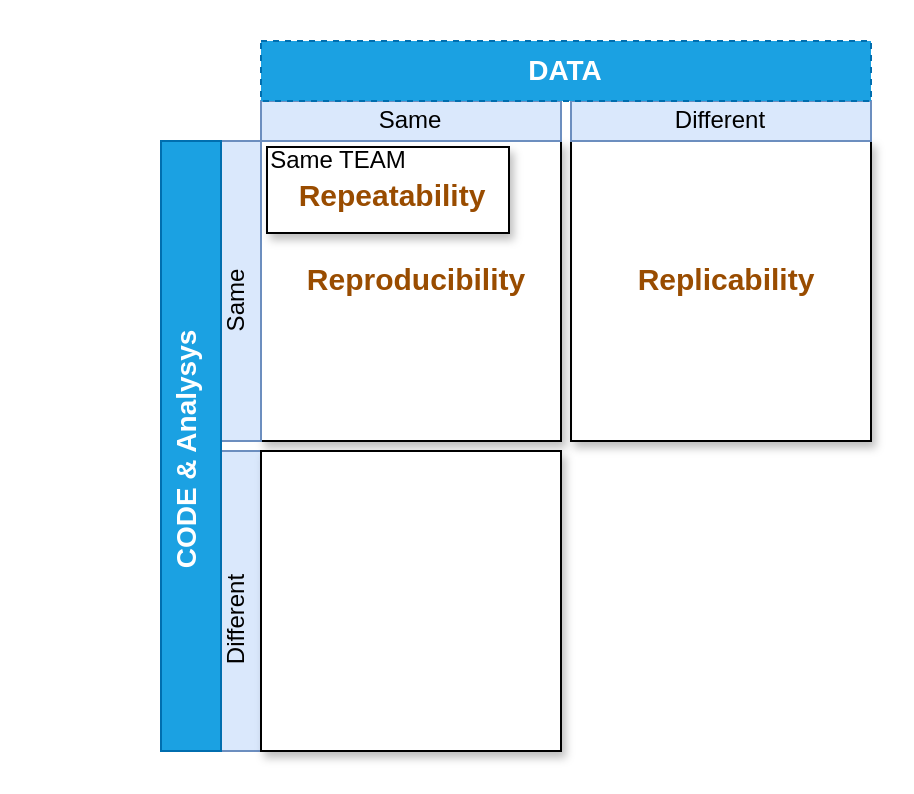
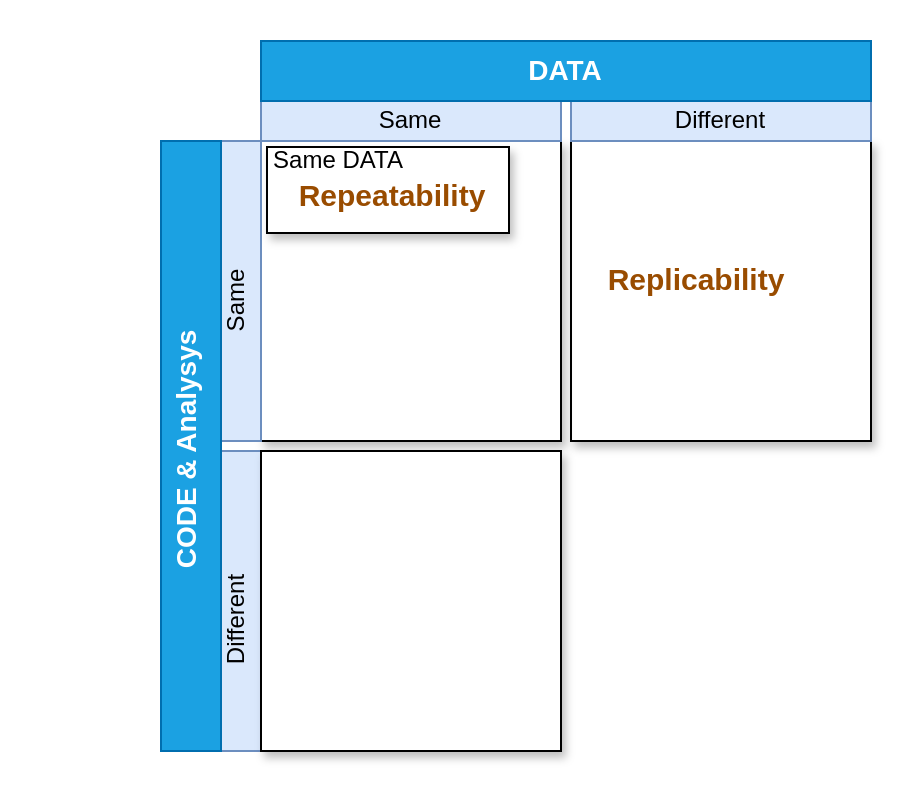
node "DATA": style dashed -> solid
node "Same TEAM": label "Same TEAM" -> "Same DATA"
node "Reproducibility": removed
node "Replicability": moved (727, 279) -> (697, 279)
